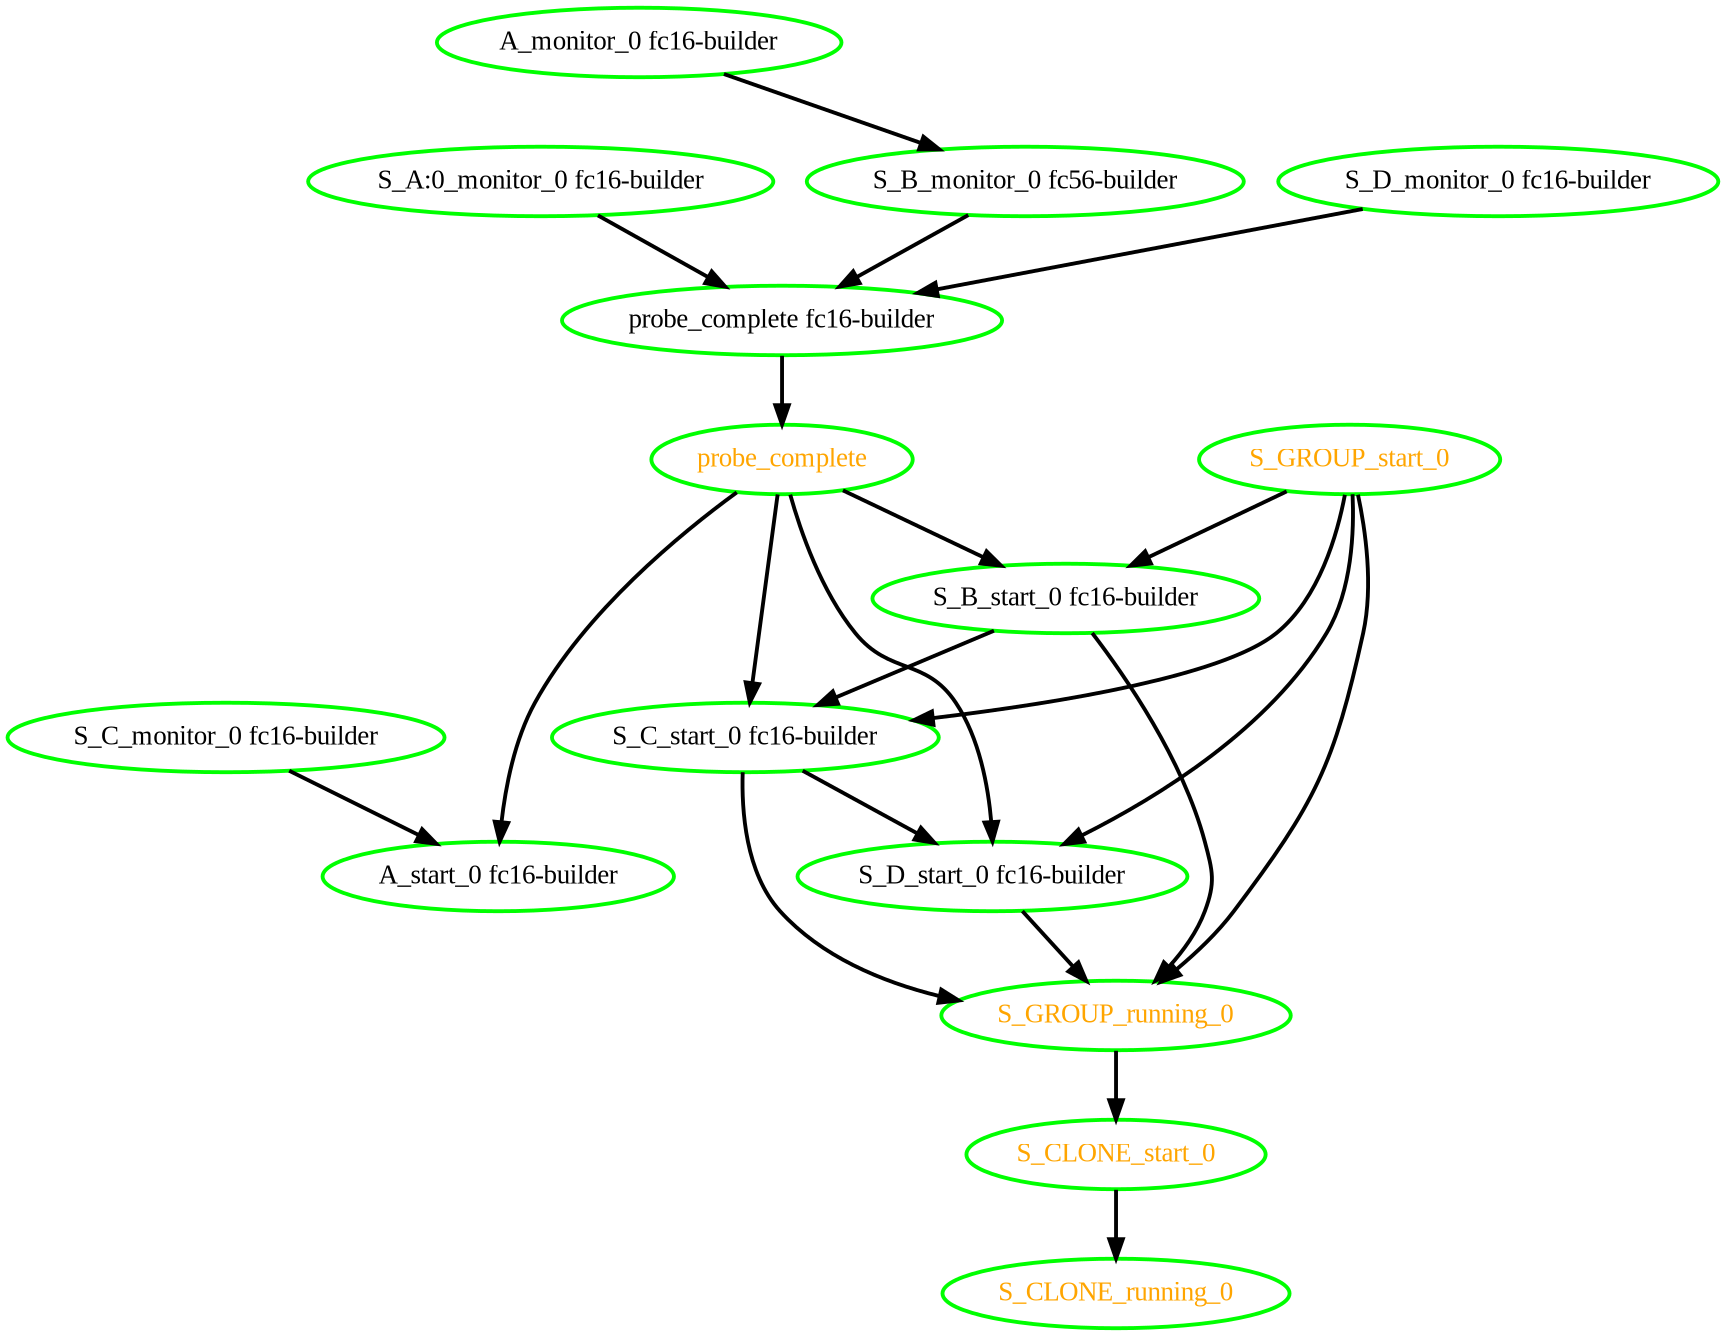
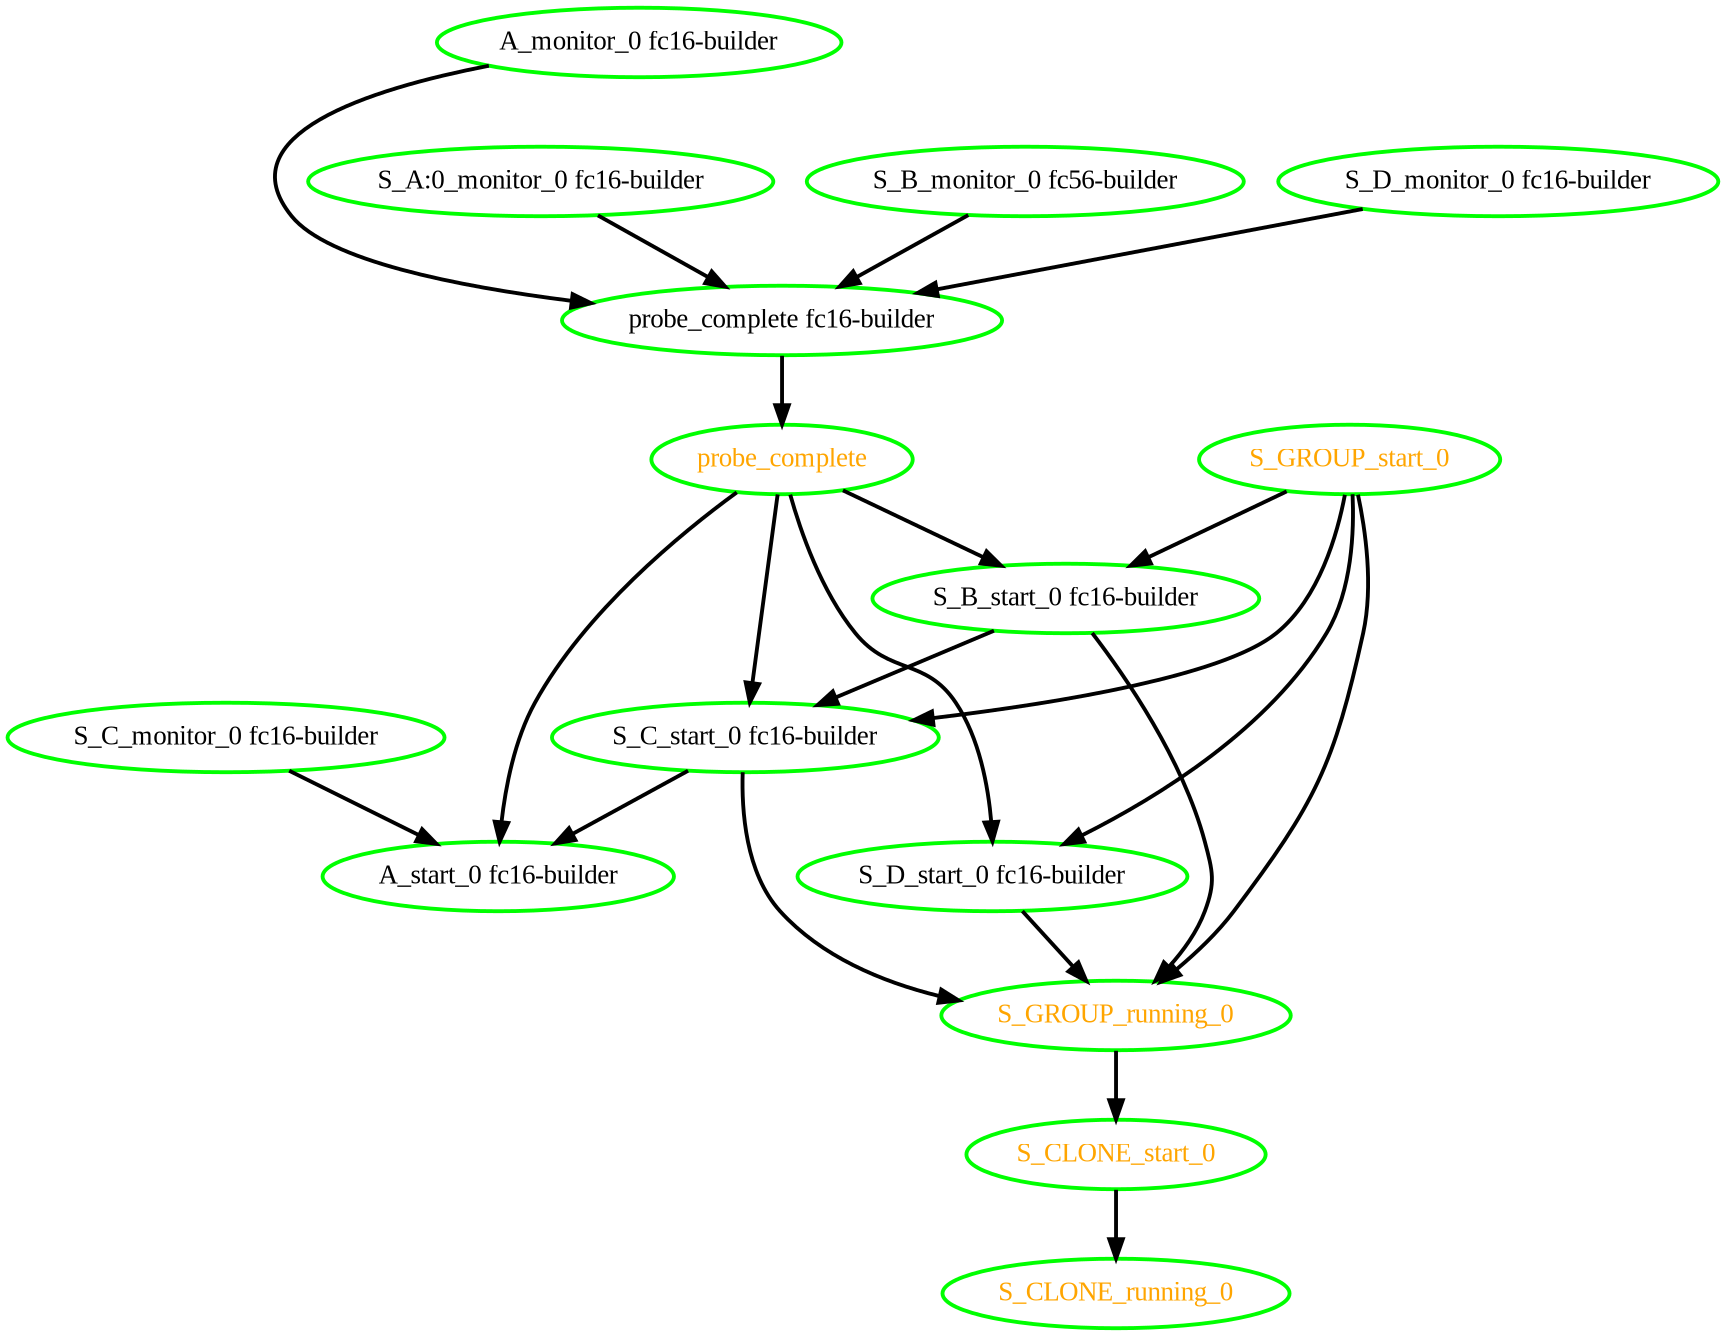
edge "A_monitor_0 fc16-builder" -> "S_B_monitor_0 fc56-builder": now "A_monitor_0 fc16-builder" -> "probe_complete fc16-builder"
edge "S_C_start_0 fc16-builder" -> "S_D_start_0 fc16-builder": now "S_C_start_0 fc16-builder" -> "A_start_0 fc16-builder"
